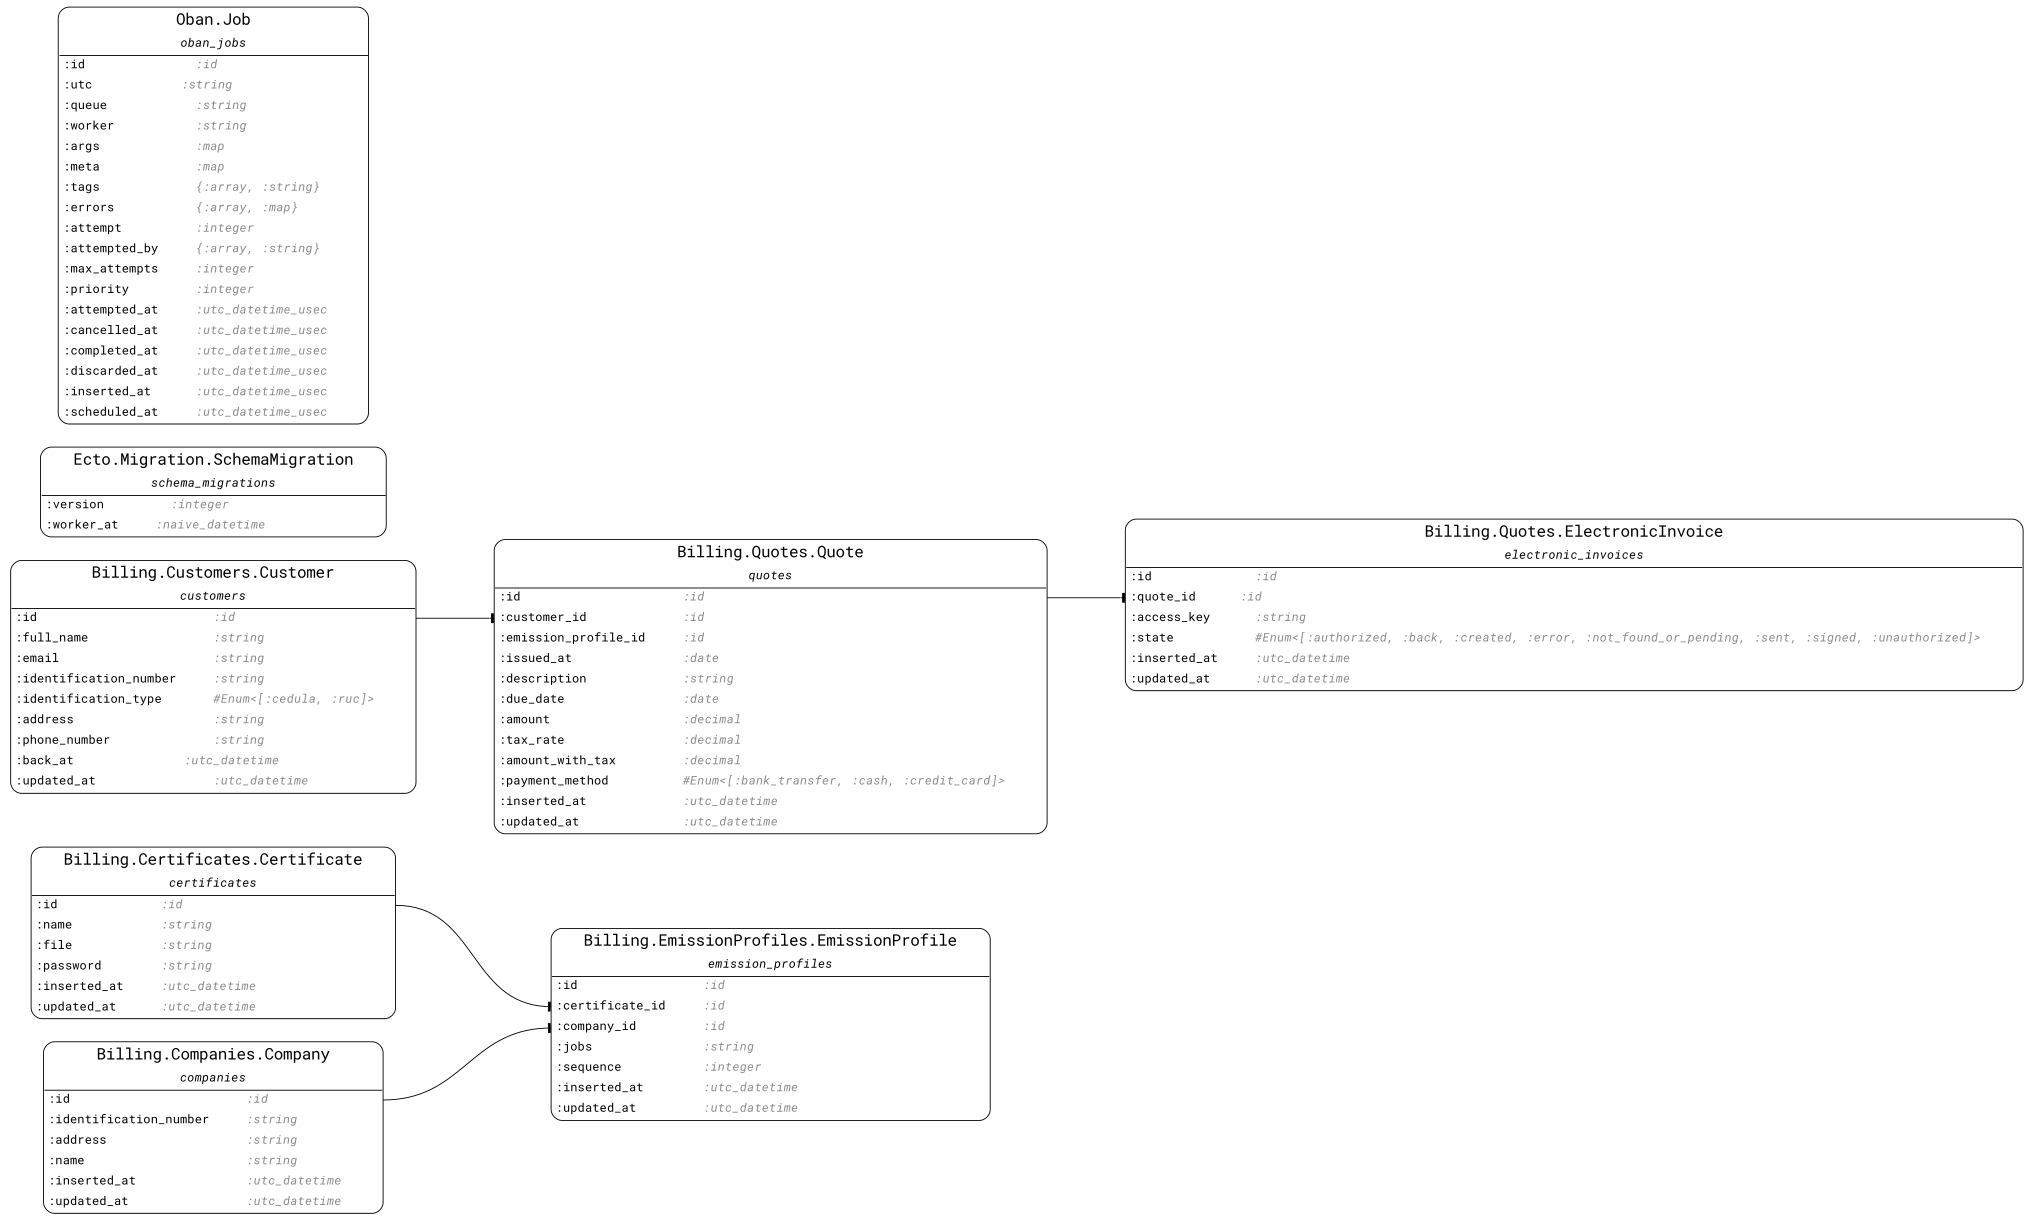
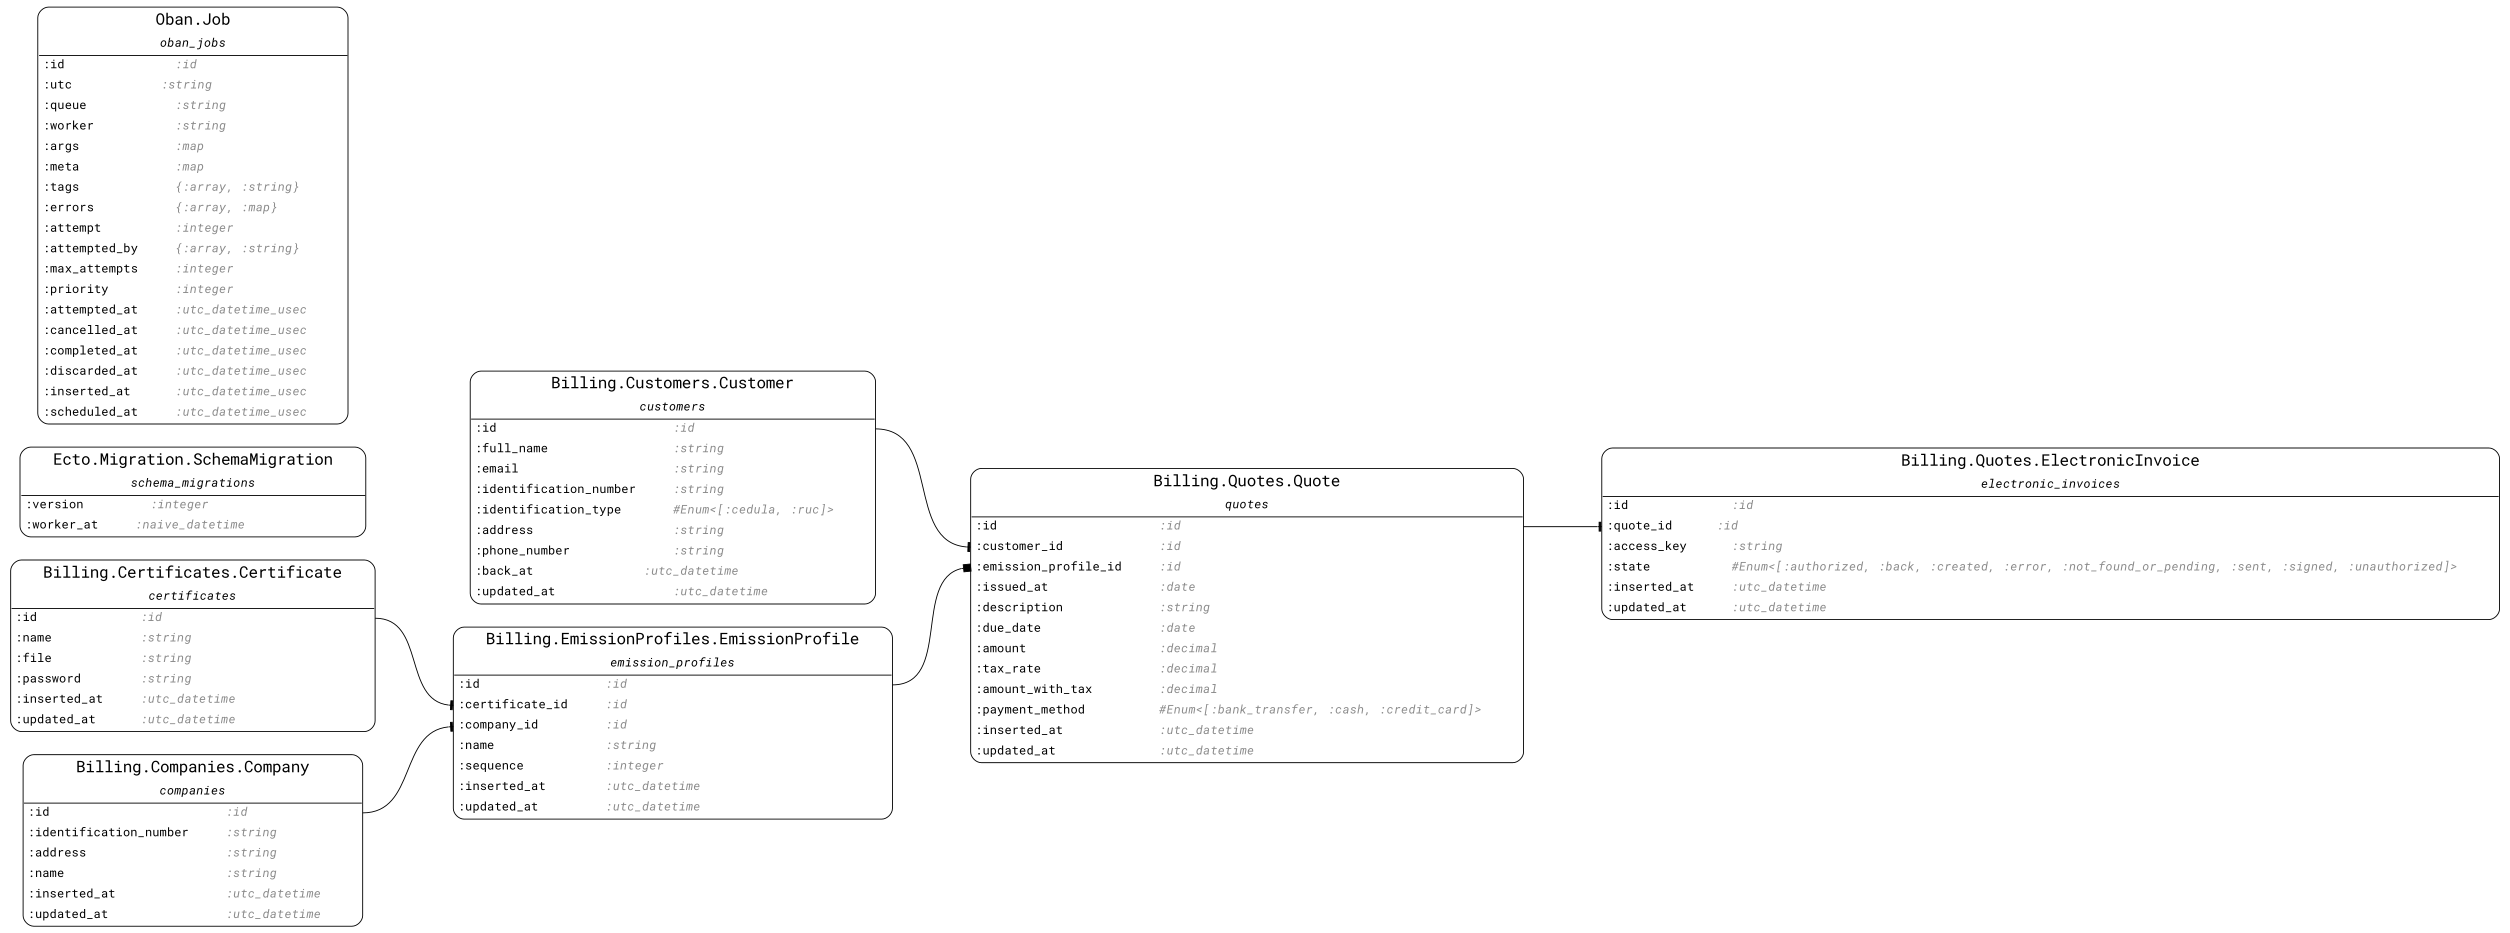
edge "Billing.EmissionProfiles.EmissionProfile" -> "Billing.Quotes.Quote": added
node "Billing.EmissionProfiles.EmissionProfile": text ":jobs" -> ":name"
